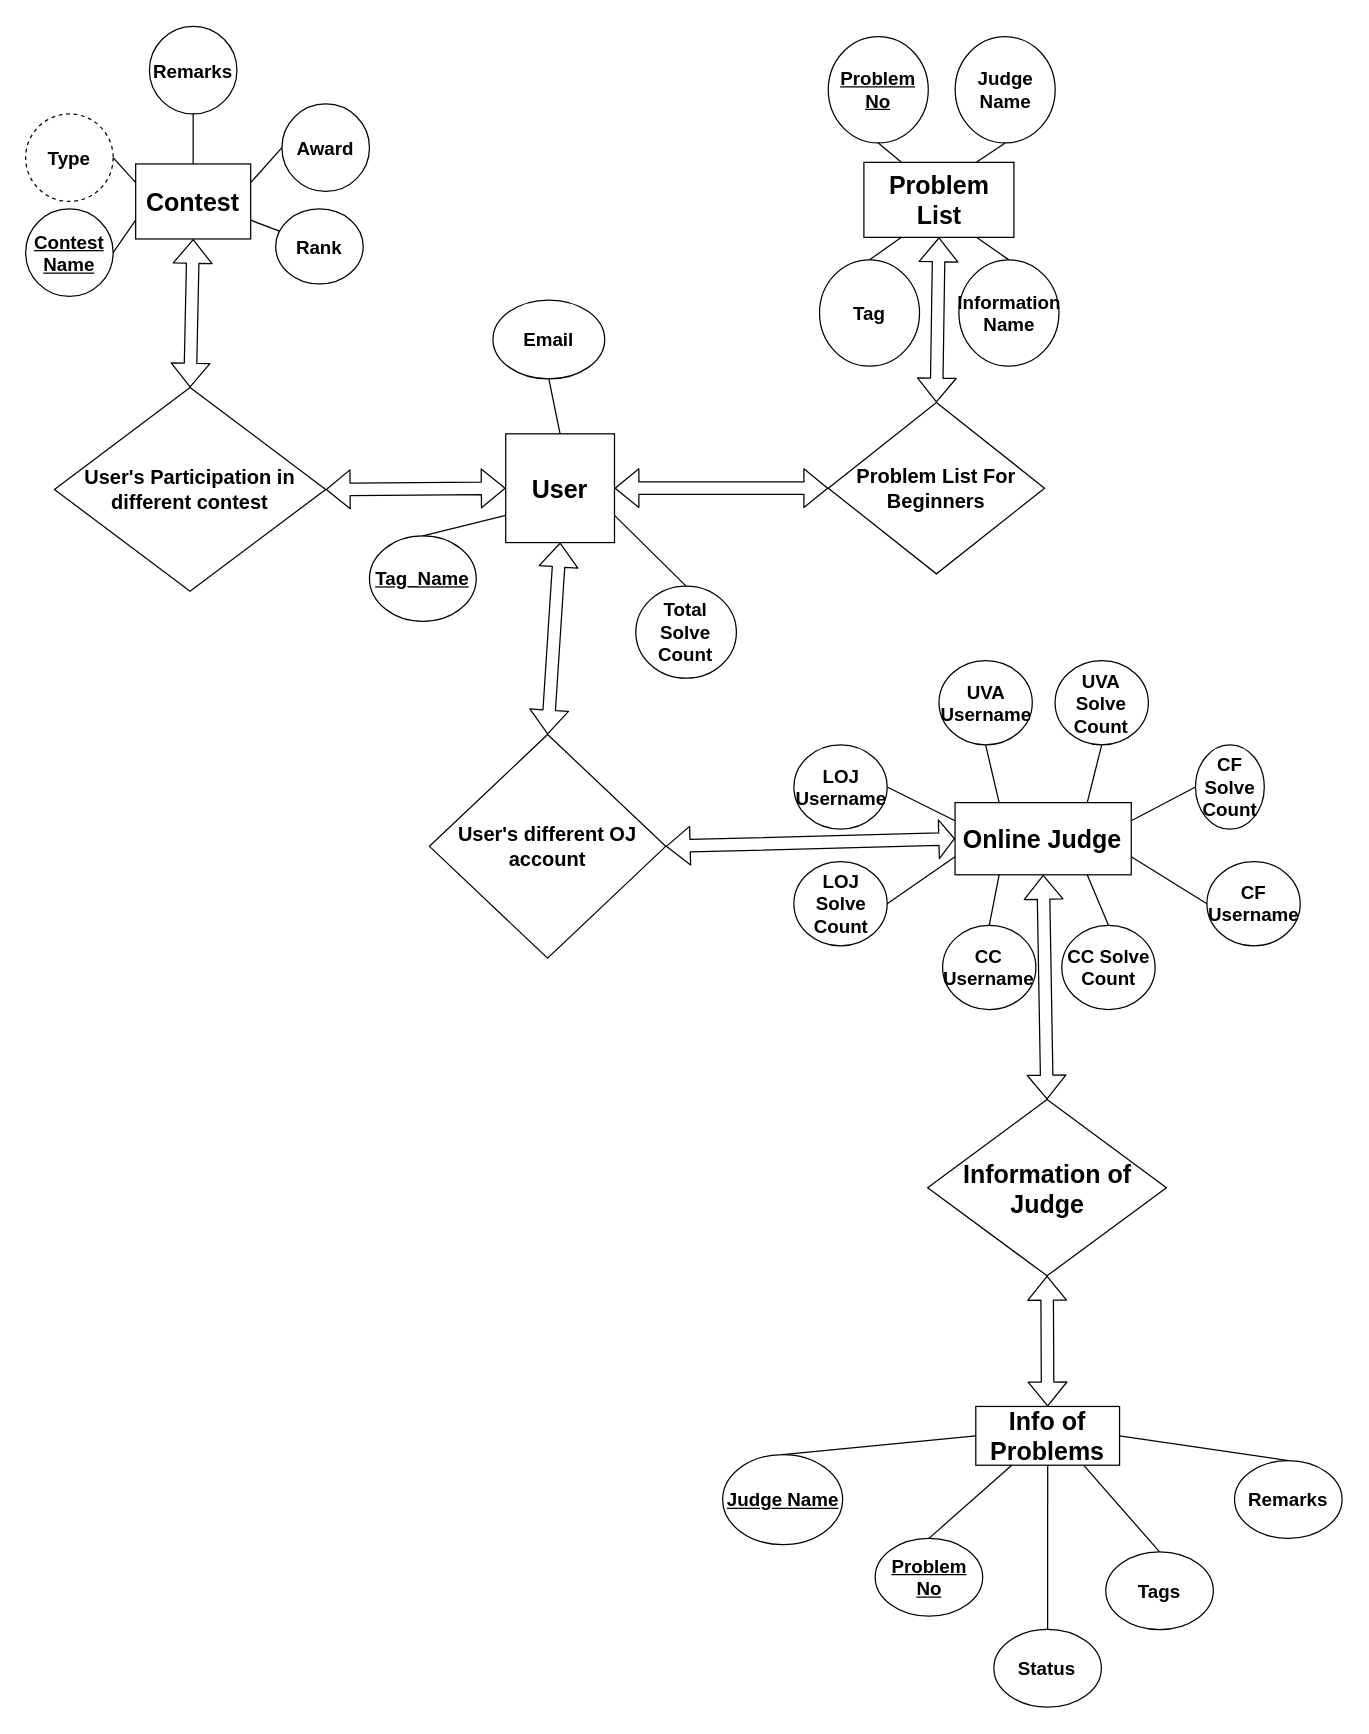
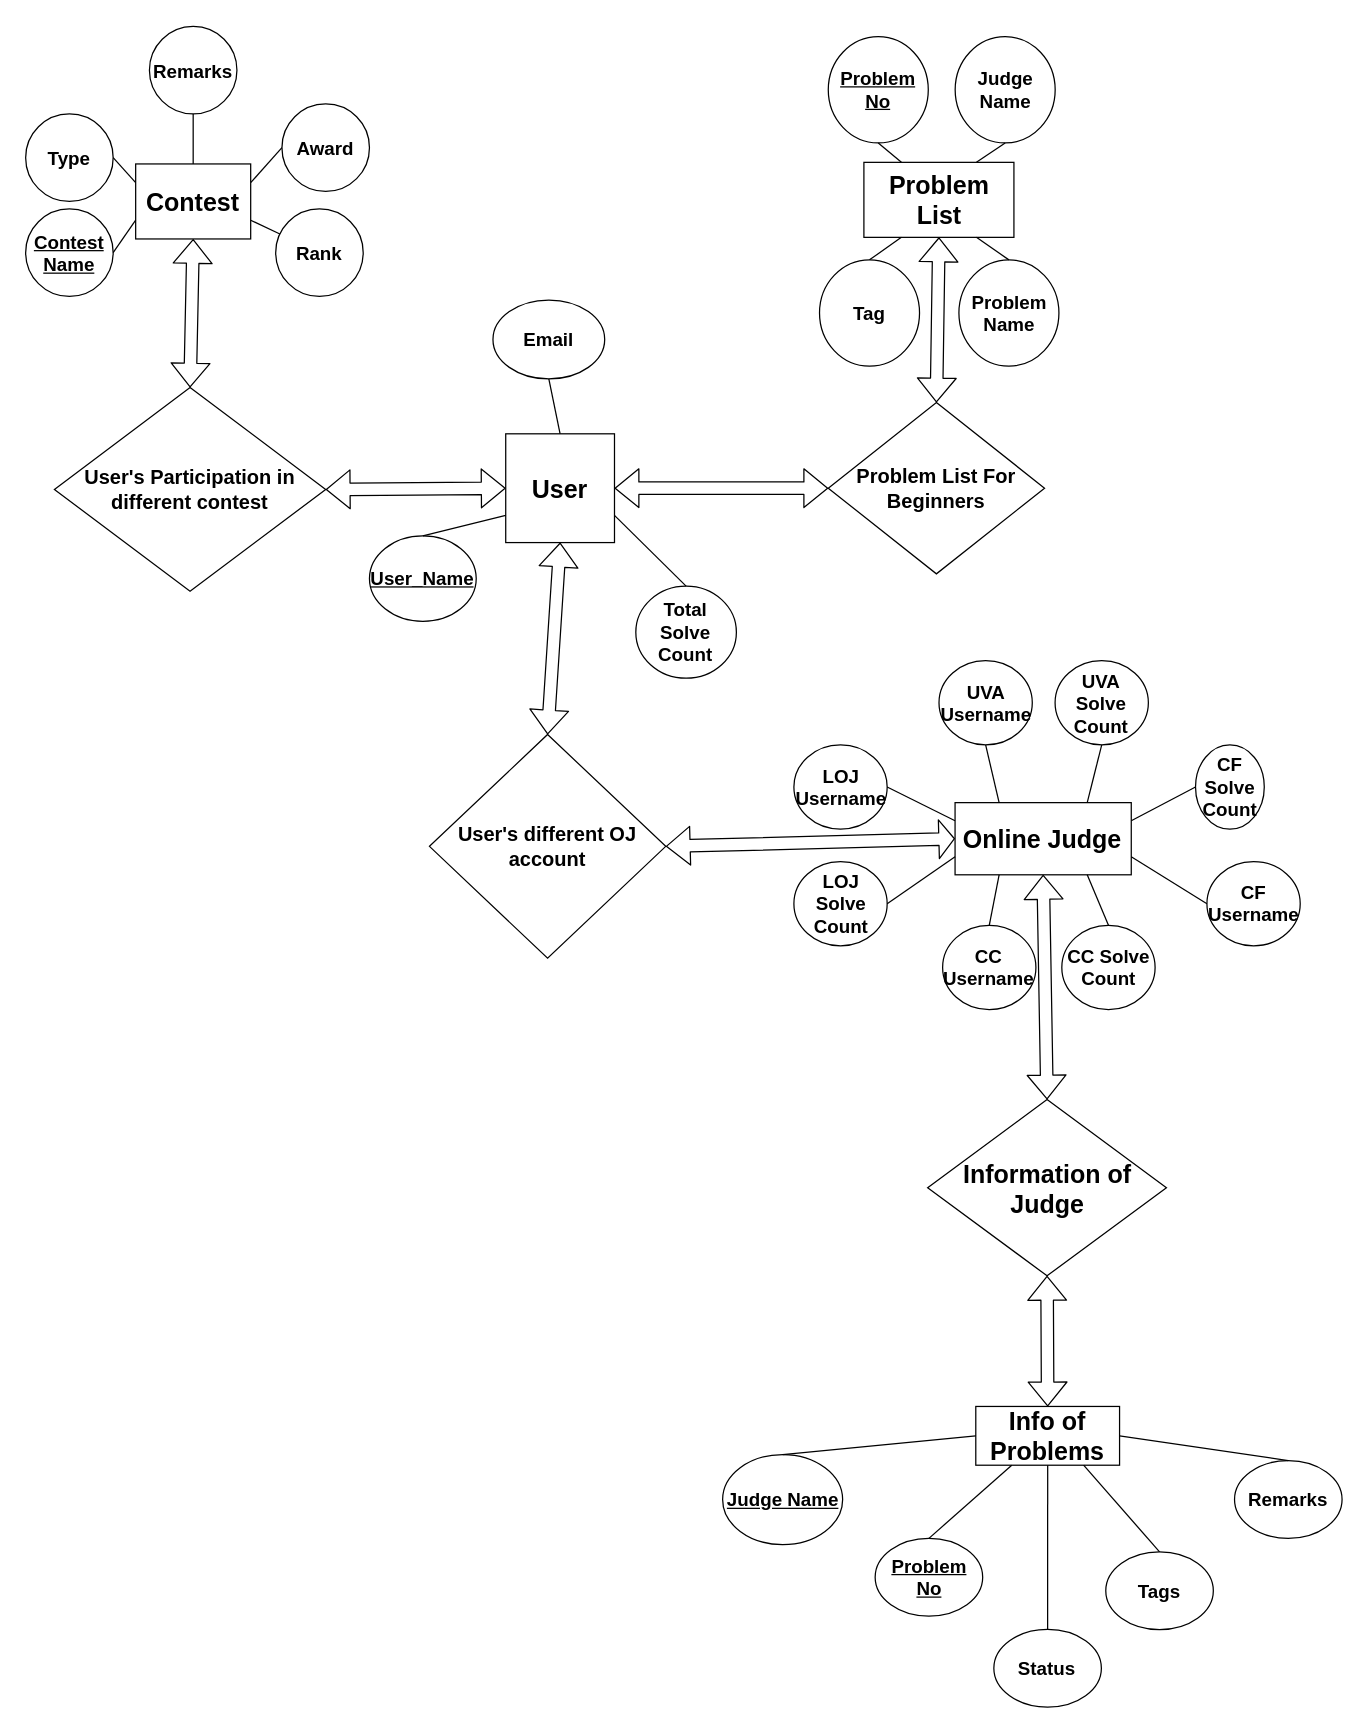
node "Type": style dashed -> solid
node "Rank": size 88x75 -> 88x88
node "Information Name": label "Information Name" -> "Problem Name"
node "Tag_Name": label "Tag_Name" -> "User_Name"
